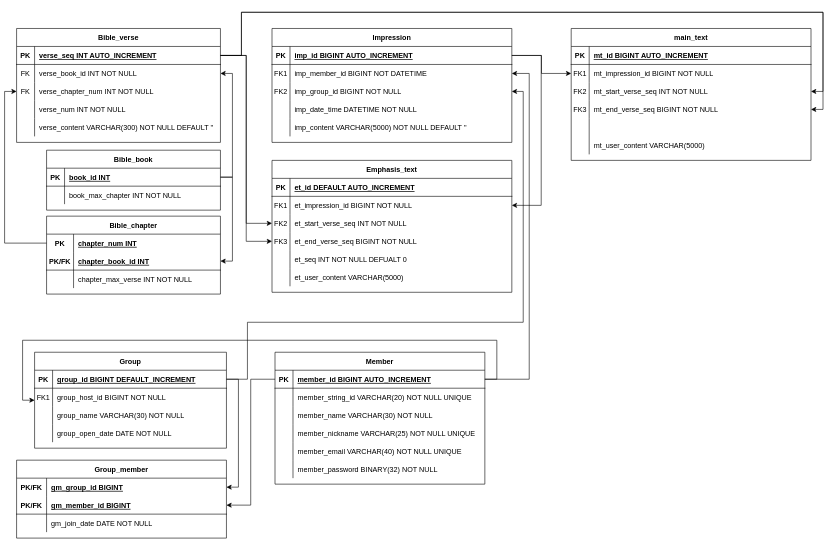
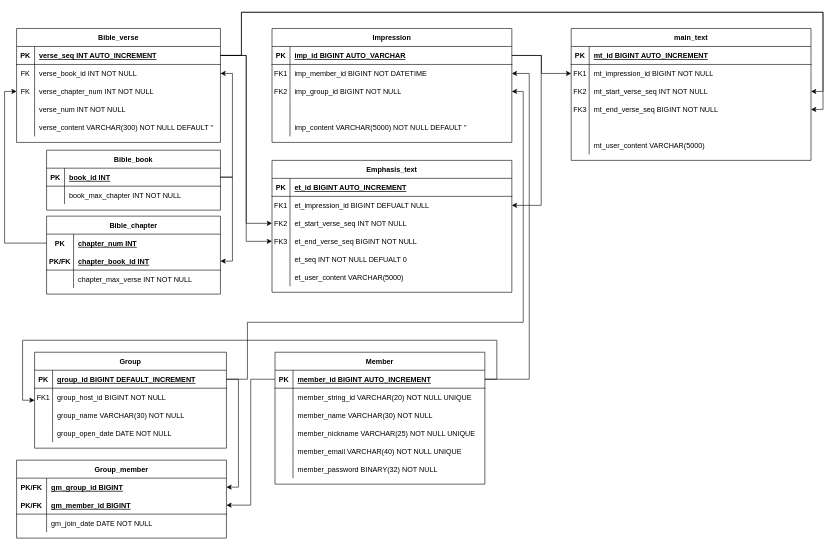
node "imp_id BIGINT AUTO_INCREMENT": label "imp_id BIGINT AUTO_INCREMENT" -> "imp_id BIGINT AUTO_VARCHAR"
node "imp_date_time DATETIME NOT NULL": removed
node "et_id DEFAULT AUTO_INCREMENT": label "et_id DEFAULT AUTO_INCREMENT" -> "et_id BIGINT AUTO_INCREMENT"
node "et_impression_id BIGINT NOT NULL": label "et_impression_id BIGINT NOT NULL" -> "et_impression_id BIGINT DEFUALT NULL"
